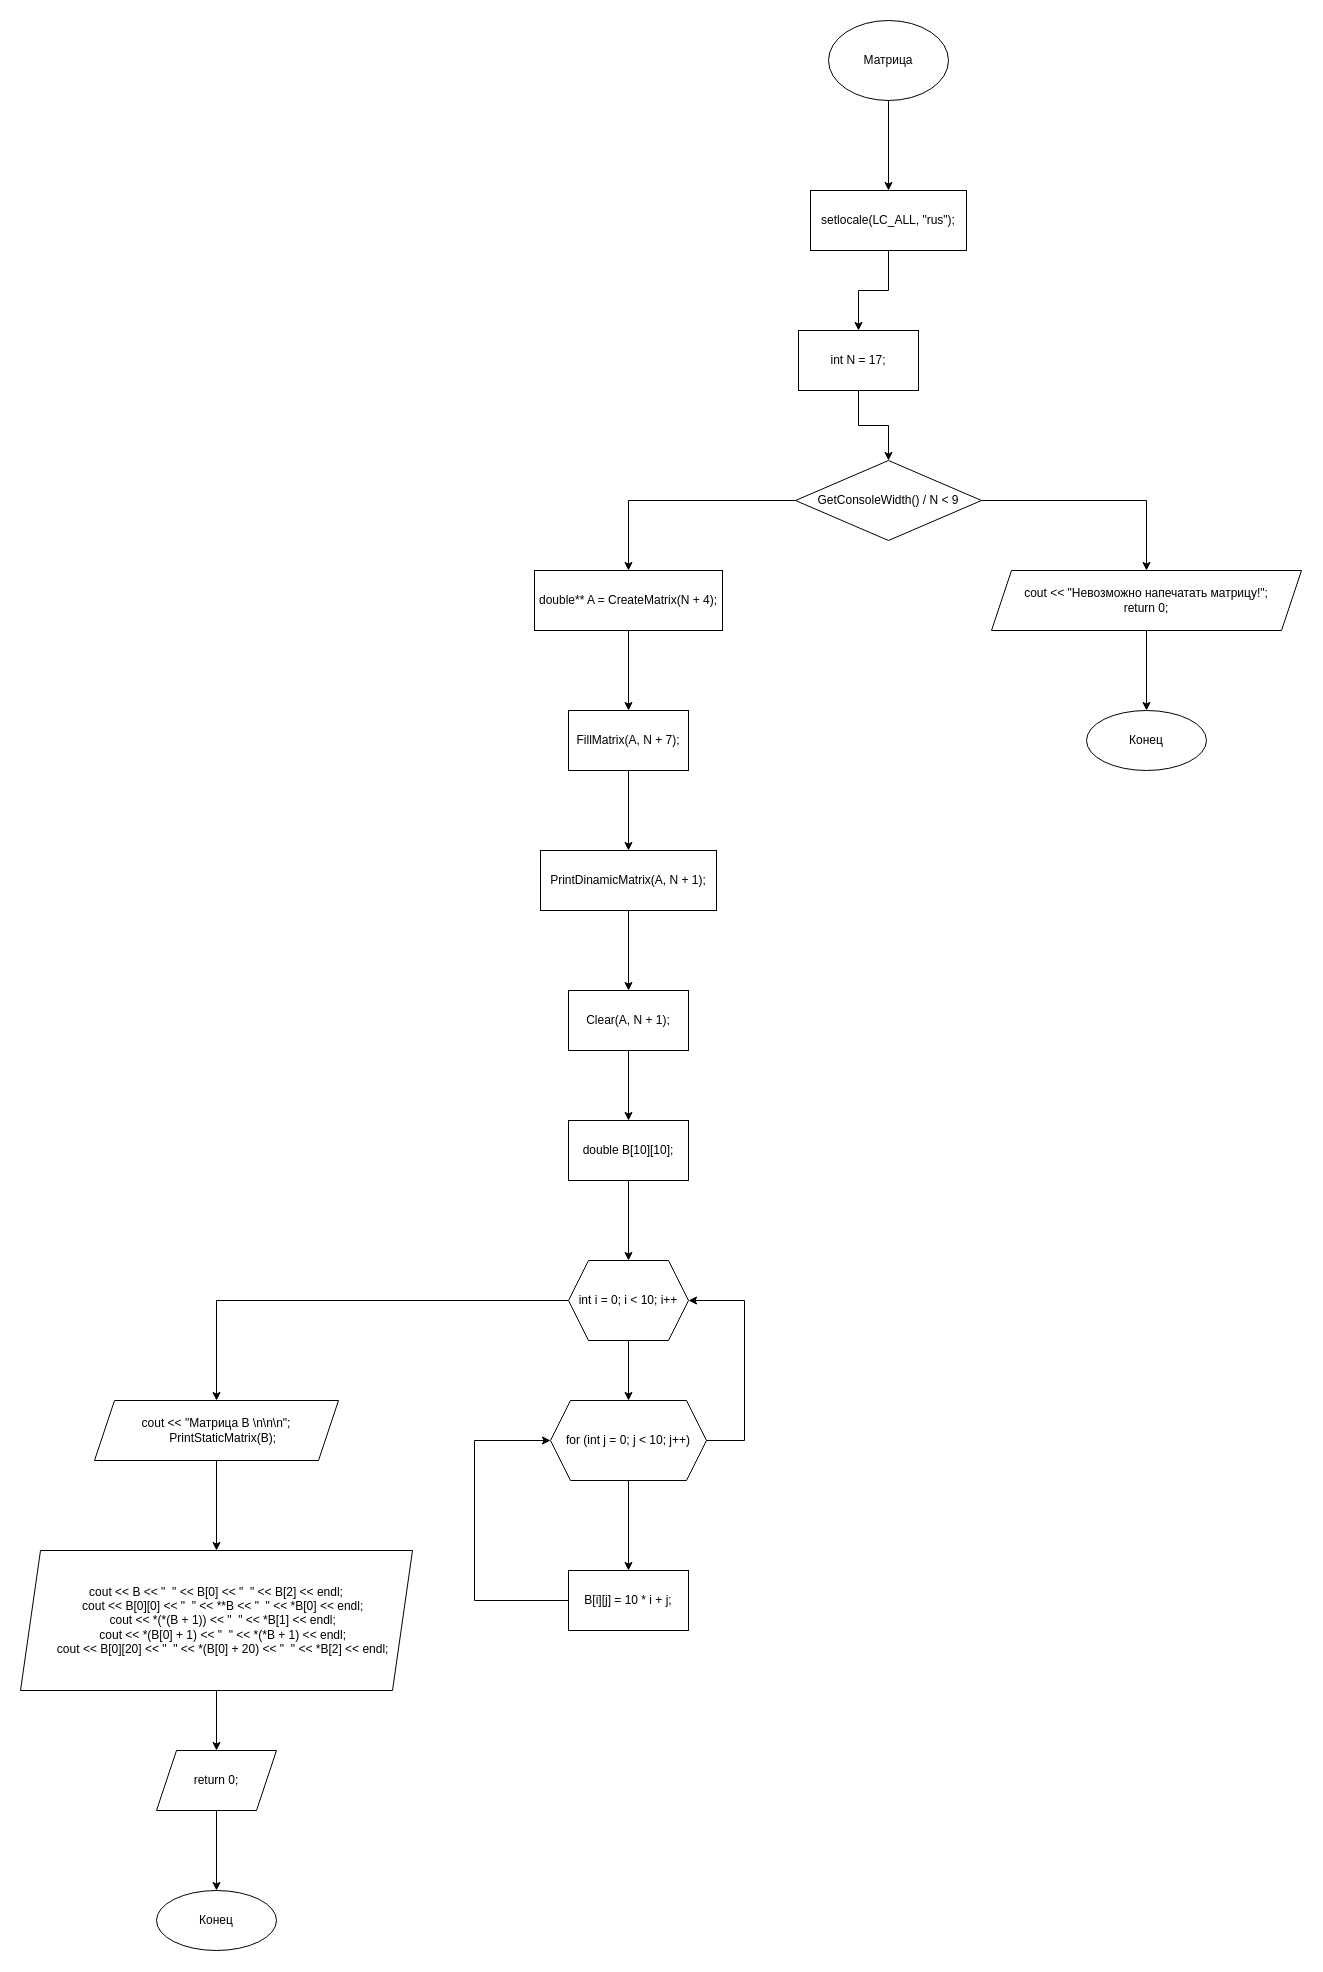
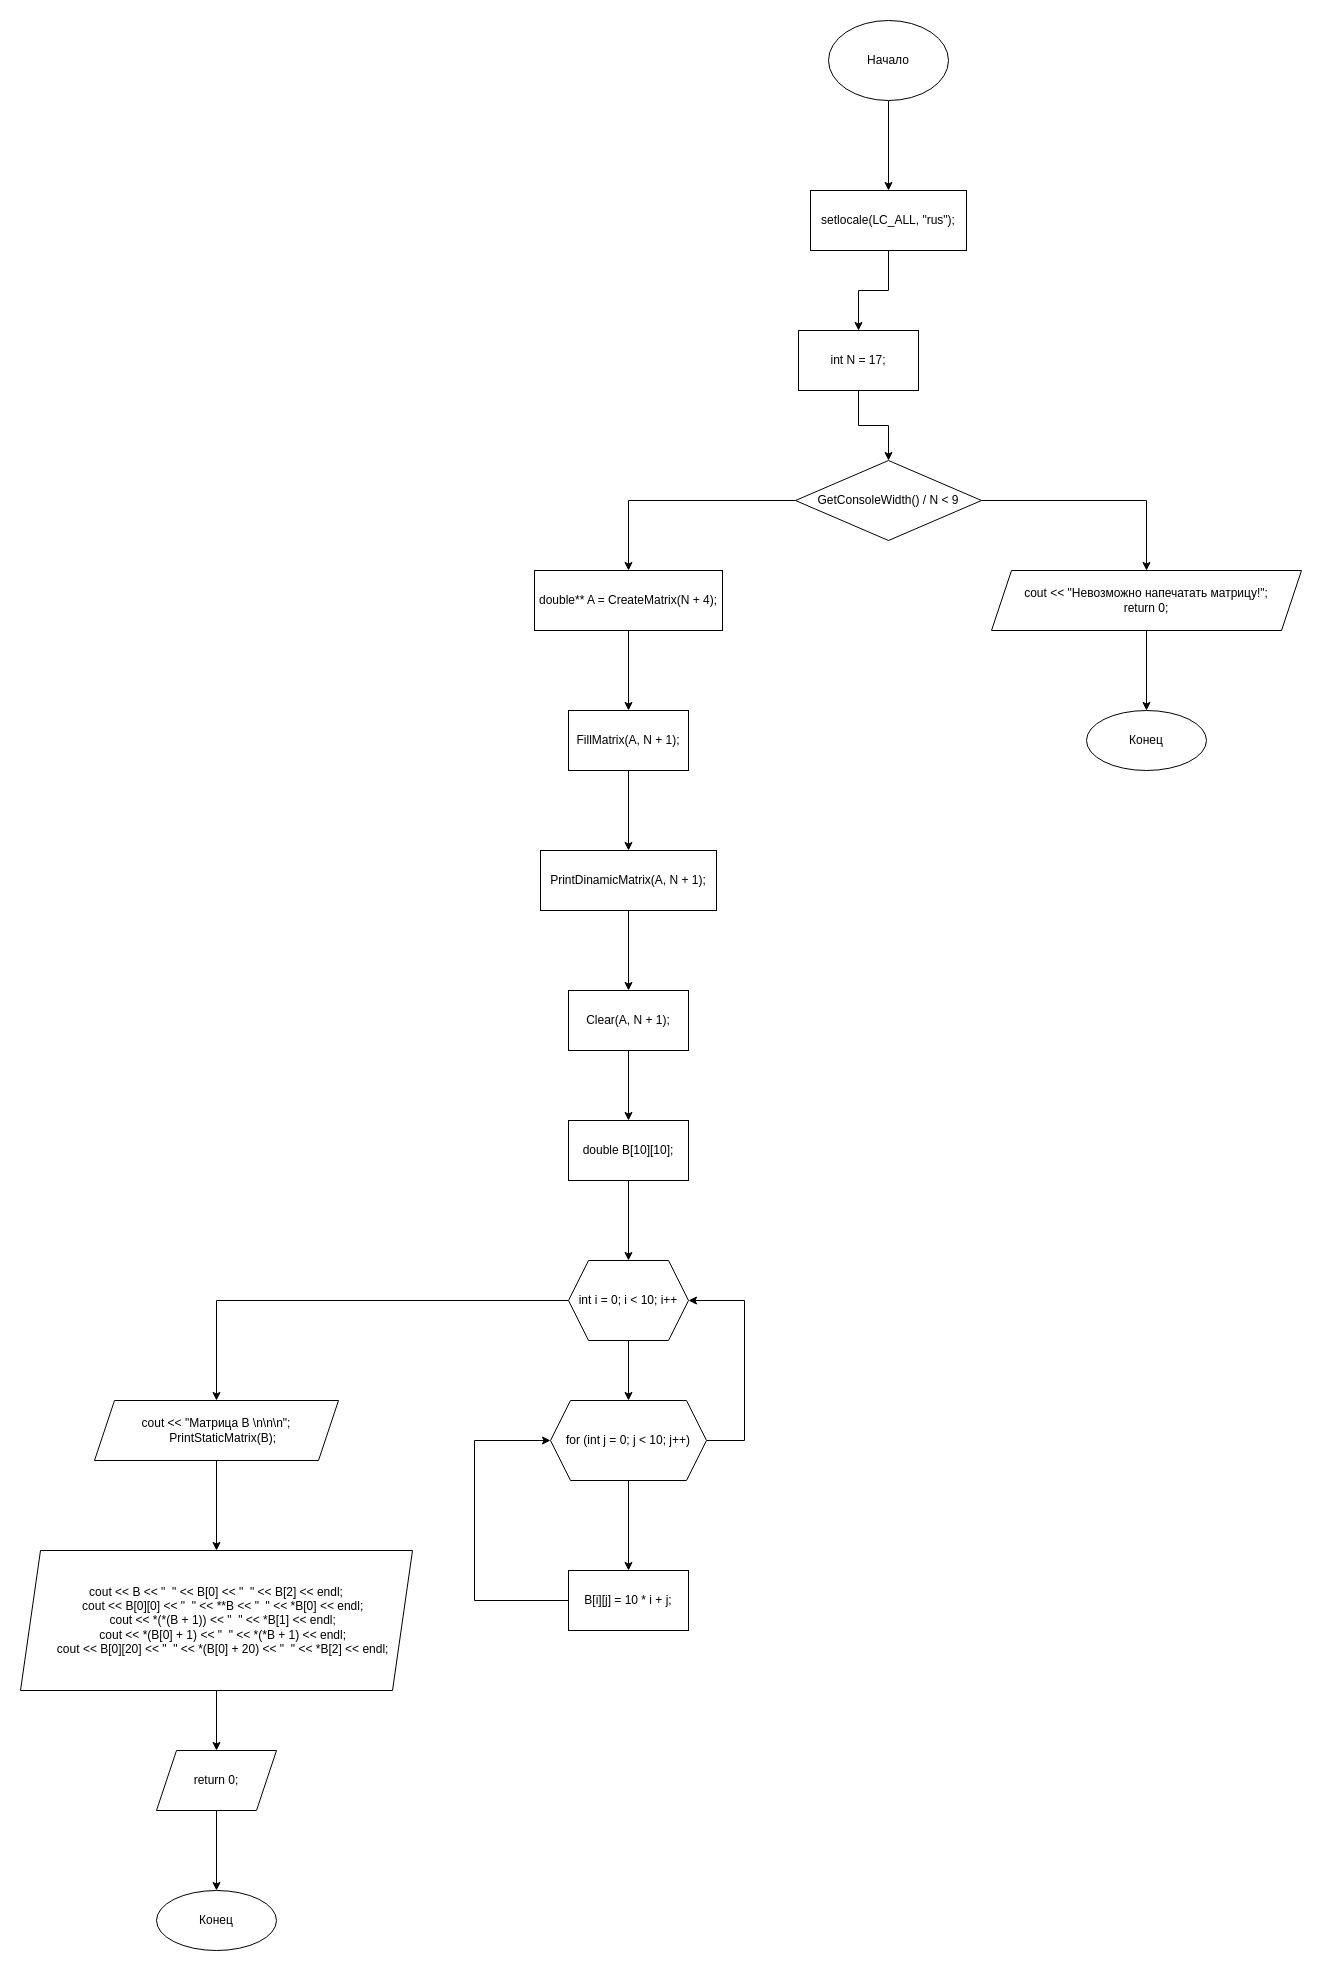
node "Матрица": label "Матрица" -> "Начало"
node "FillMatrix(A, N + 7);": label "FillMatrix(A, N + 7);" -> "FillMatrix(A, N + 1);"
